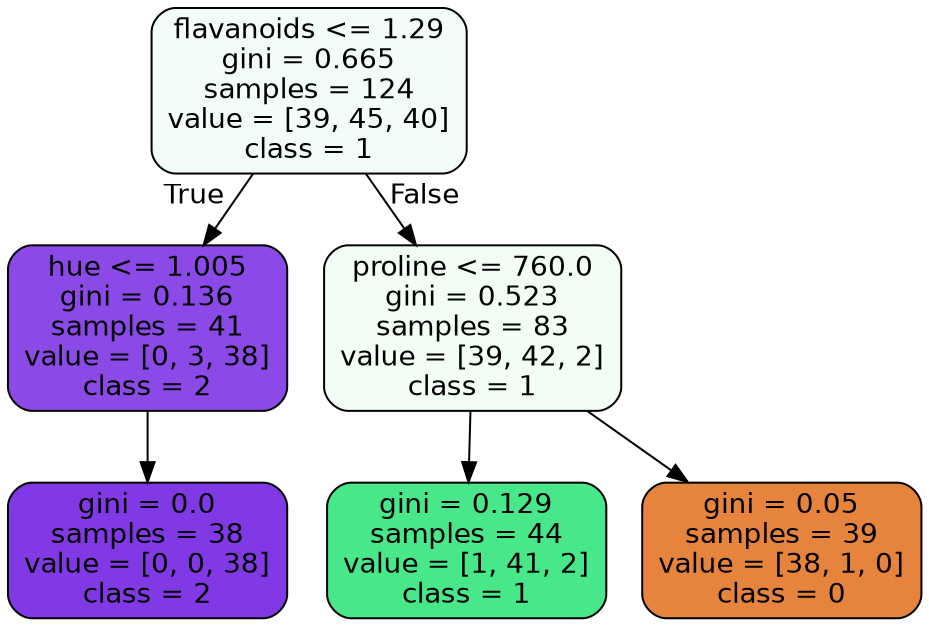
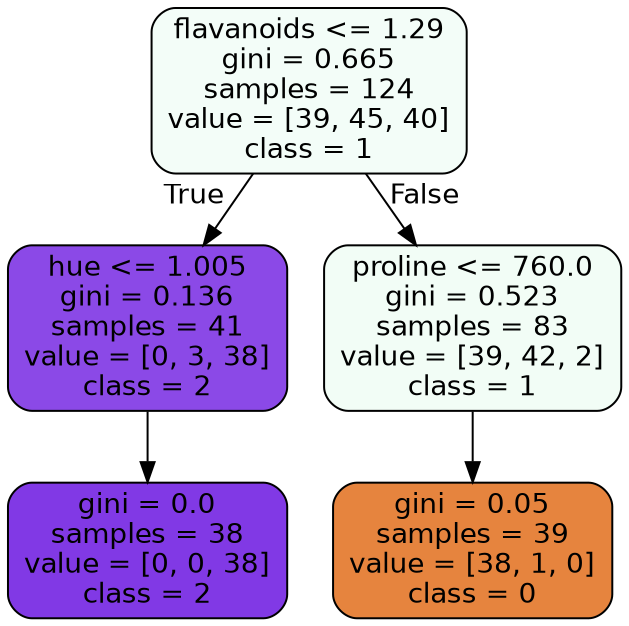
node "gini = 0.129 samples = 44 value = [1, 41, 2] class = 1": removed
